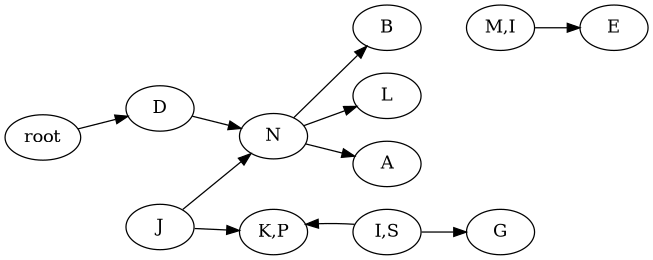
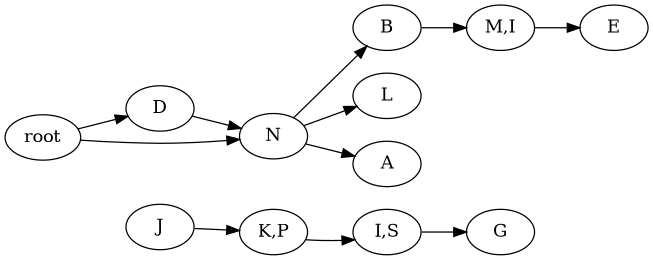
edge "B" -> "M,I": added
edge "J" -> "N": now "root" -> "N"
edge "I,S" -> "K,P": reversed
